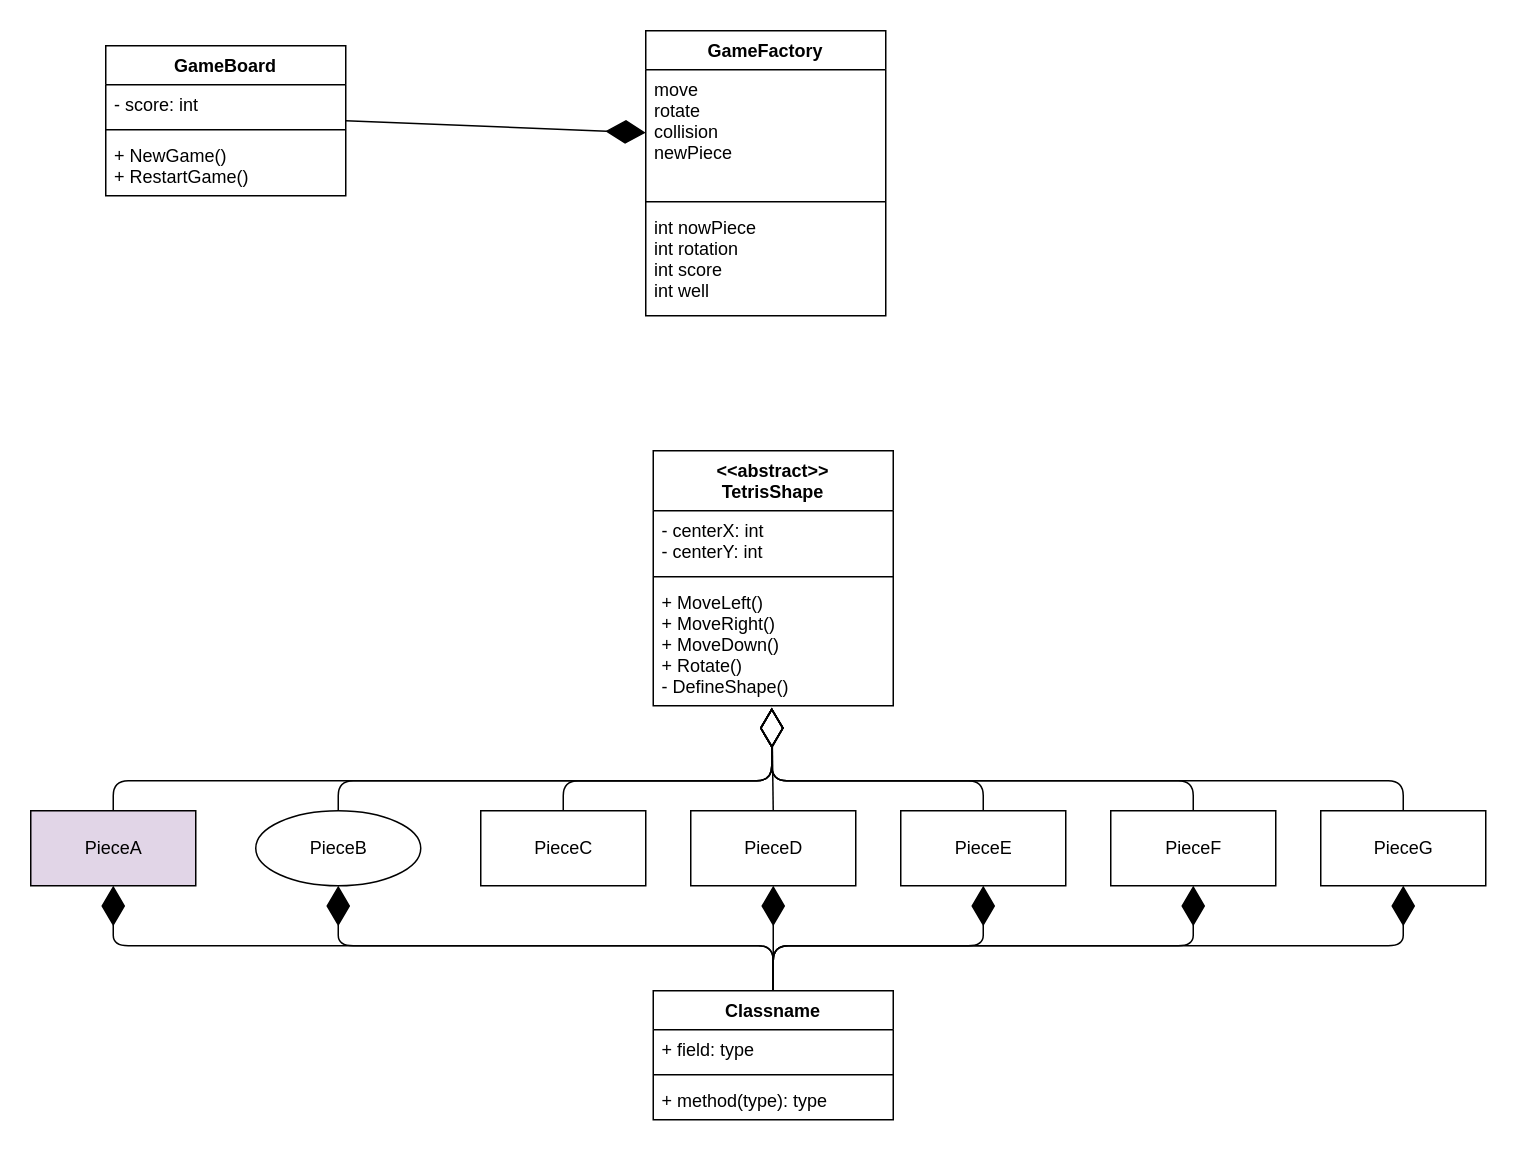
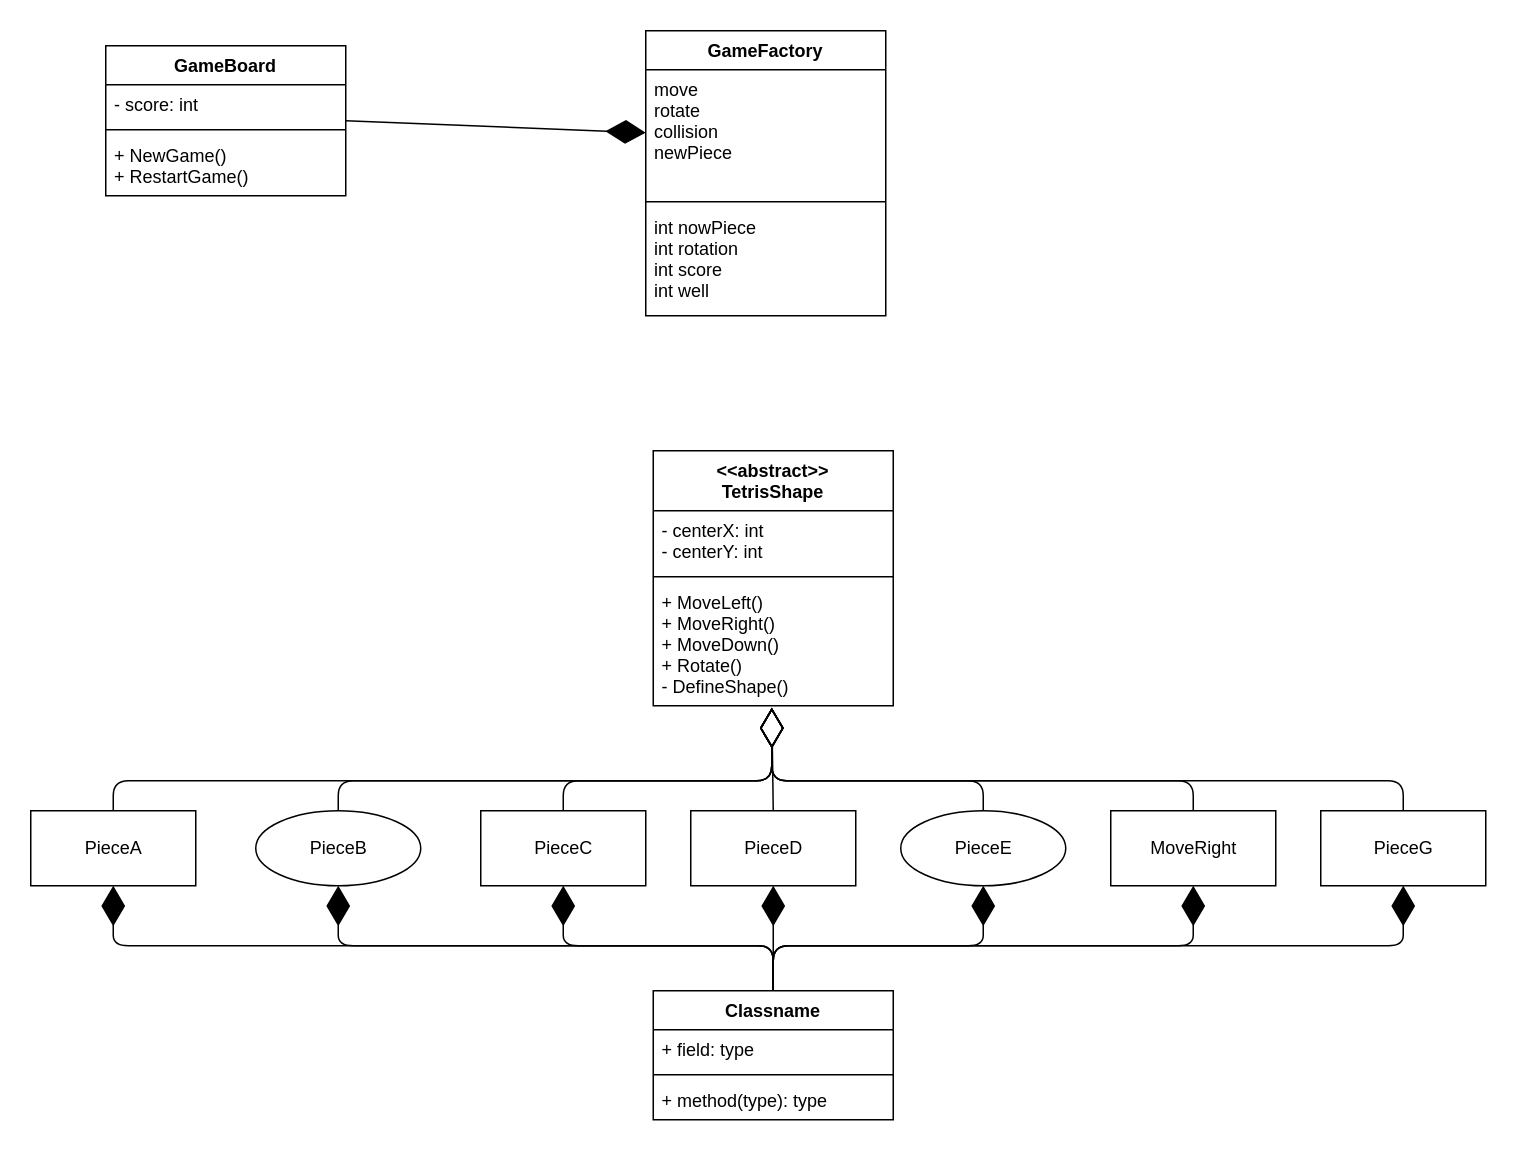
node "PieceA": fillcolor #e1d5e7 -> #ffffff
node "PieceE": shape rectangle -> ellipse
node "PieceF": label "PieceF" -> "MoveRight"
edge "Classname" -> "PieceC": added
